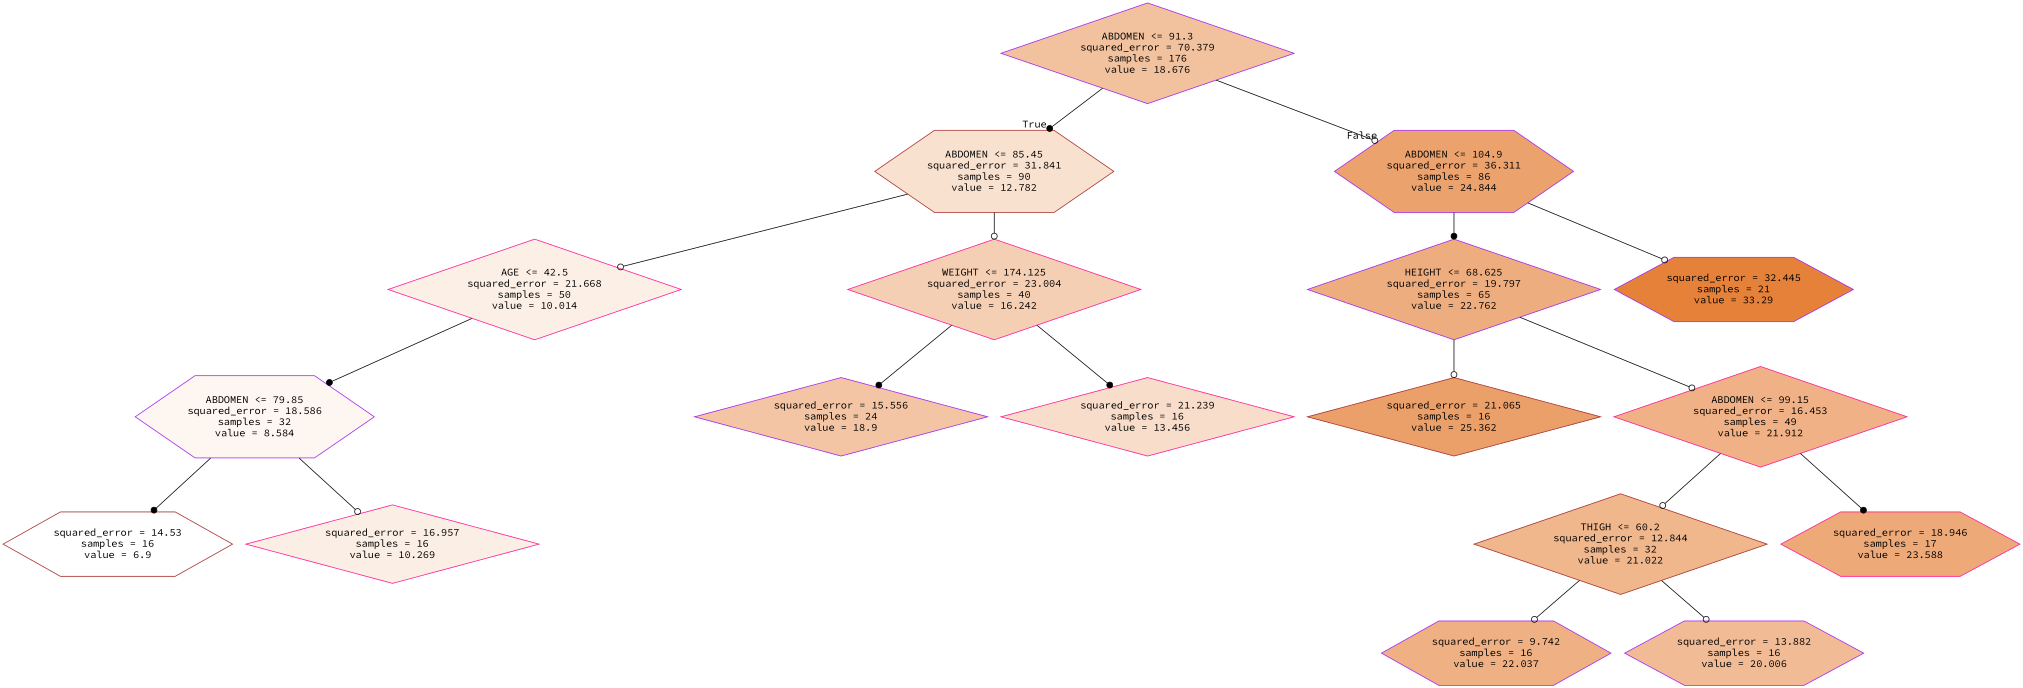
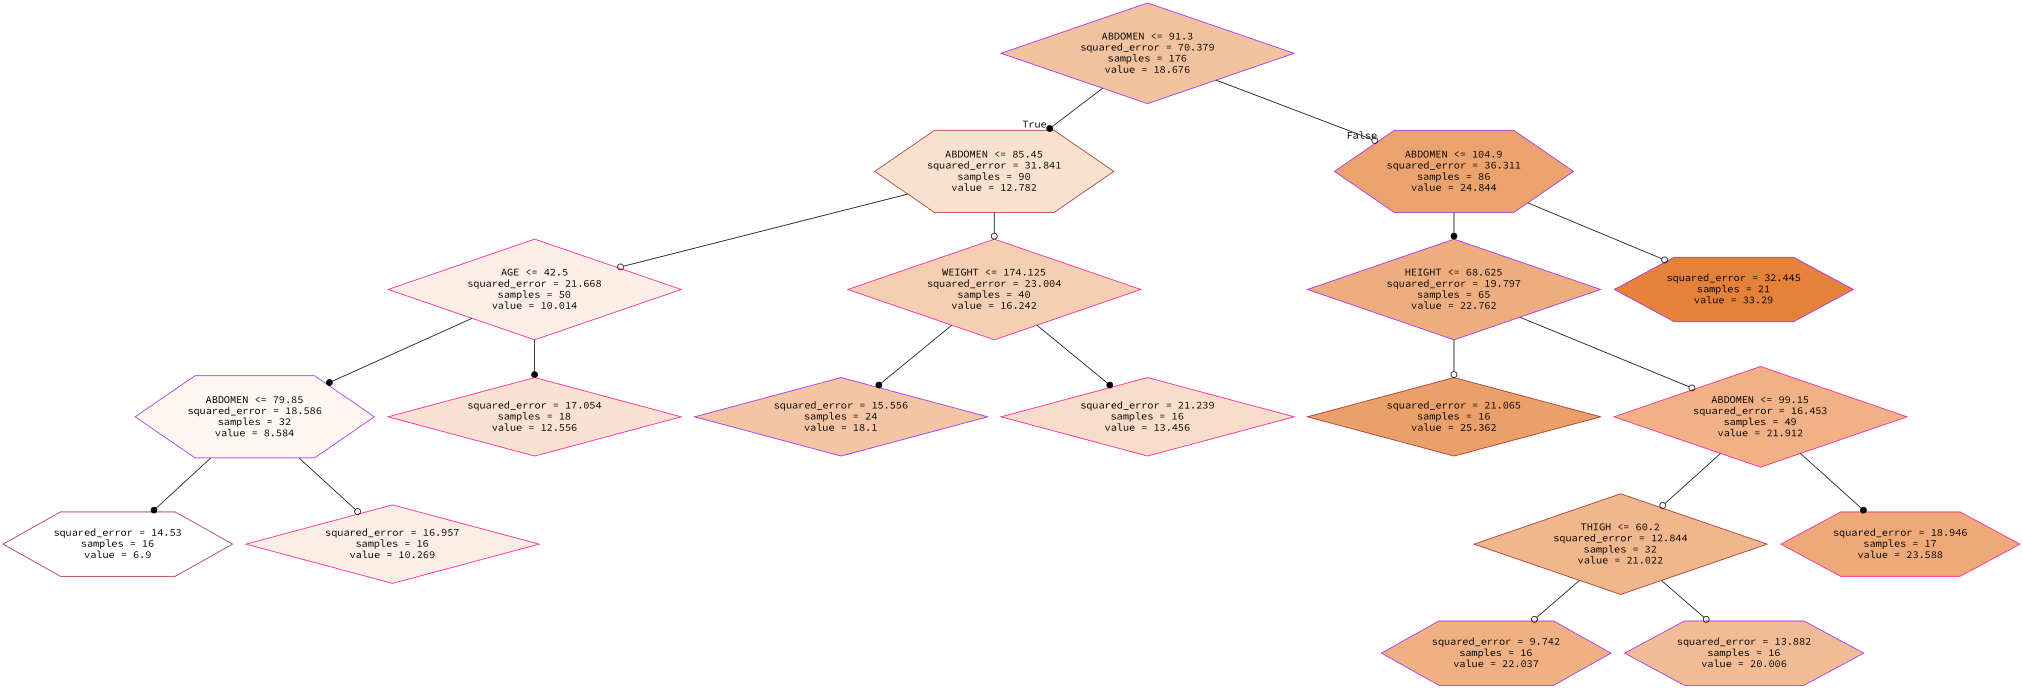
node "squared_error = 17.054 samples = 18 value = 12.556": added
node "squared_error = 15.556 samples = 24 value = 18.9": label "squared_error = 15.556 samples = 24 value = 18.9" -> "squared_error = 15.556 samples = 24 value = 18.1"
